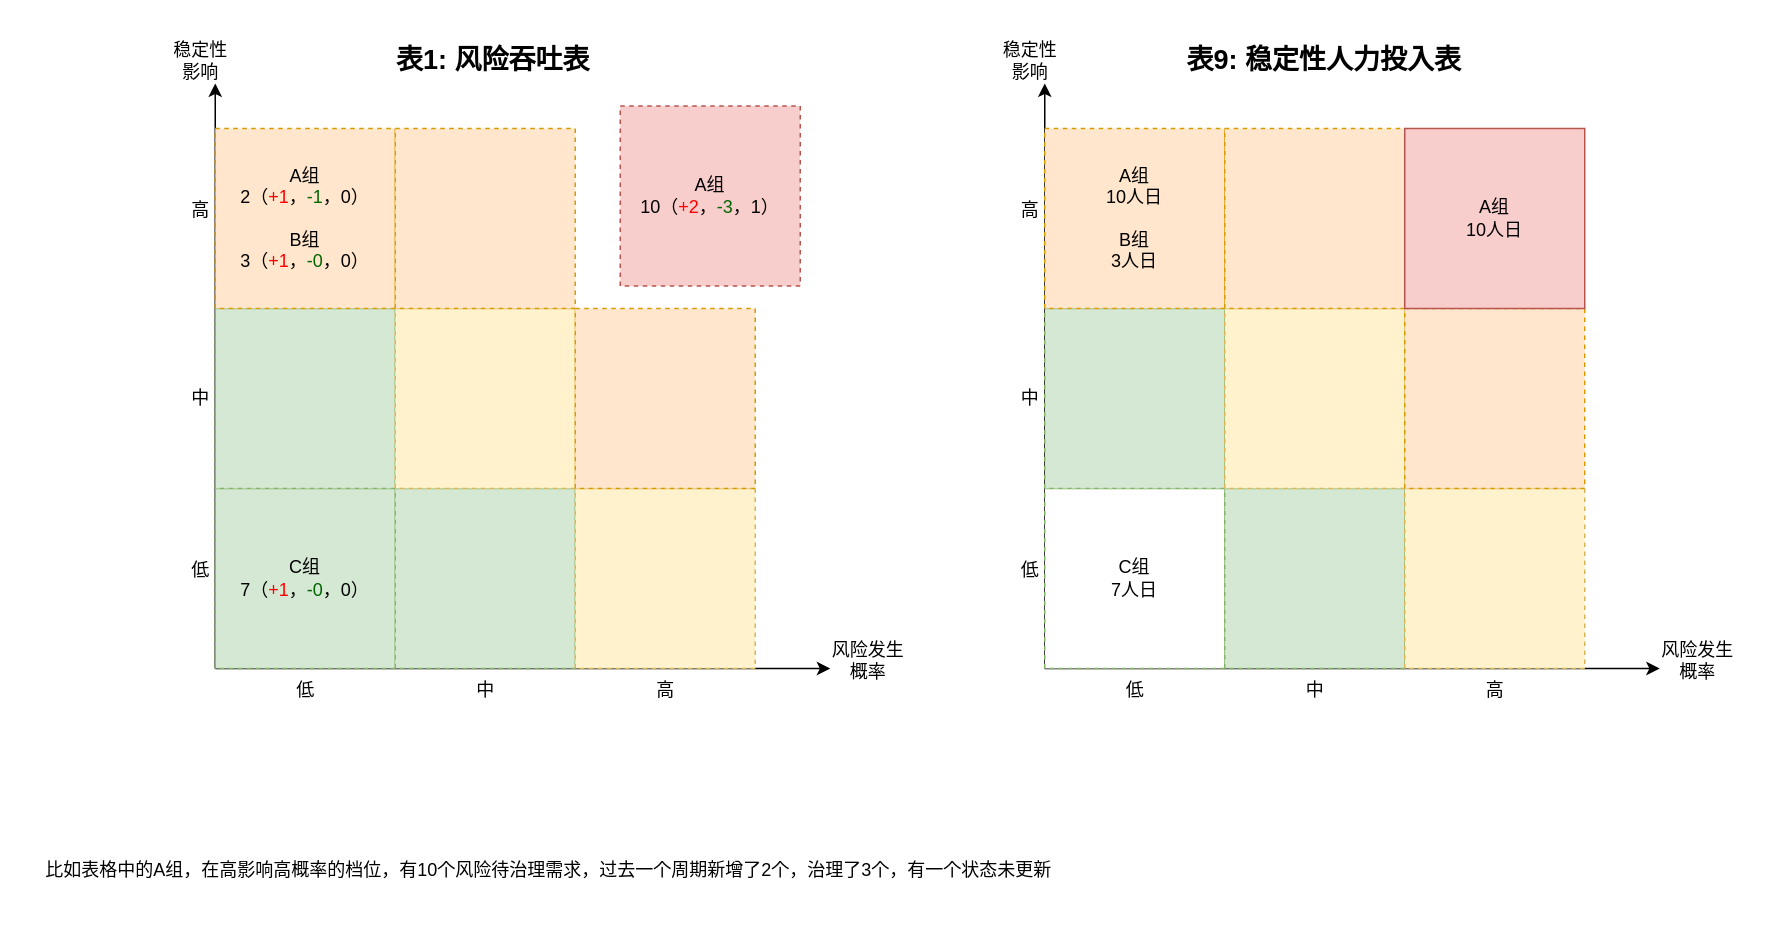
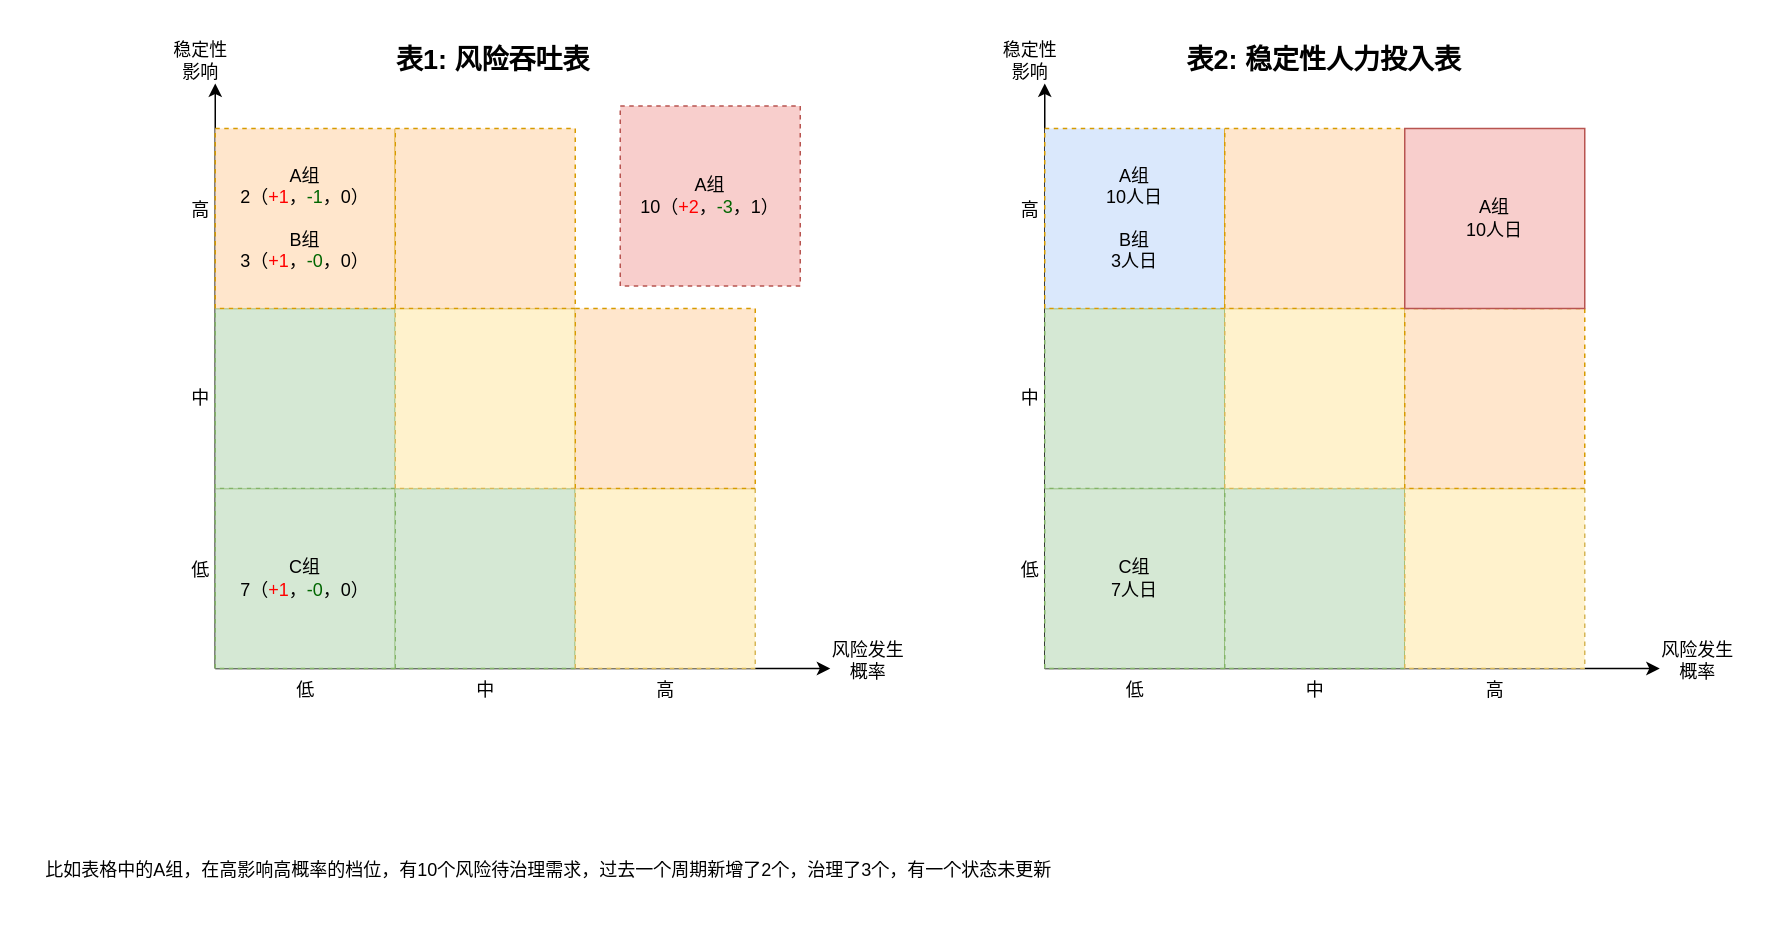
node "表9: 稳定性人力投入表": label "表9: 稳定性人力投入表" -> "表2: 稳定性人力投入表"
node "A组 10人日 B组 3人日": fillcolor #ffe6cc -> #dae8fc
node "C组 7人日": fillcolor #ffffff -> #d5e8d4
